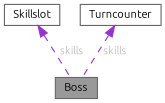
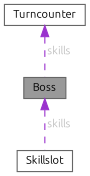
edge "Boss" -> "Skillslot": reversed
